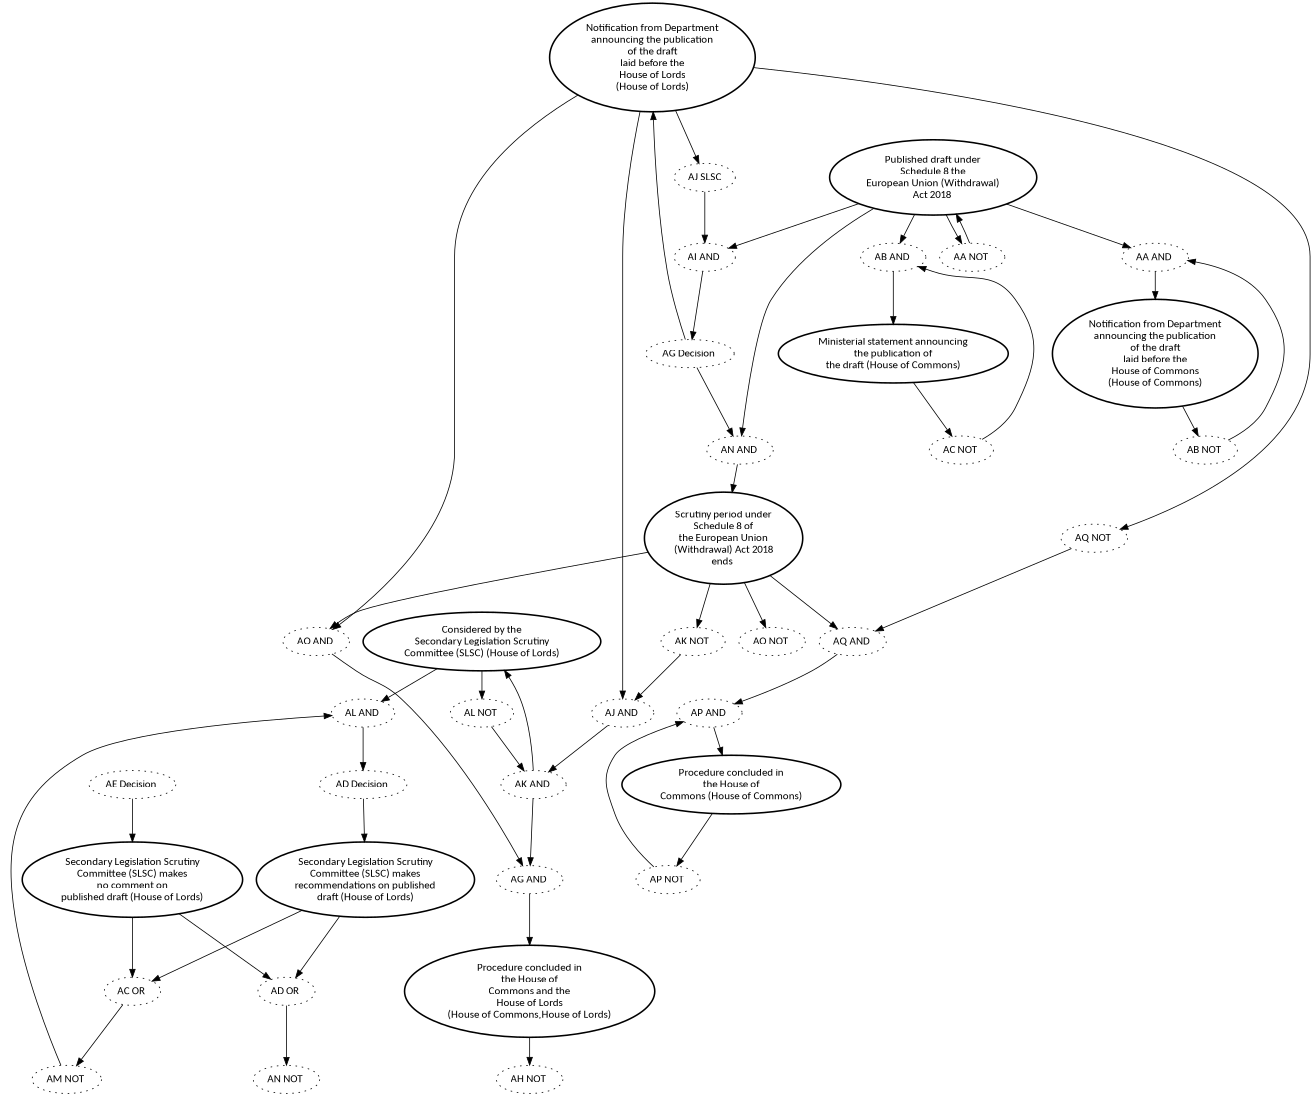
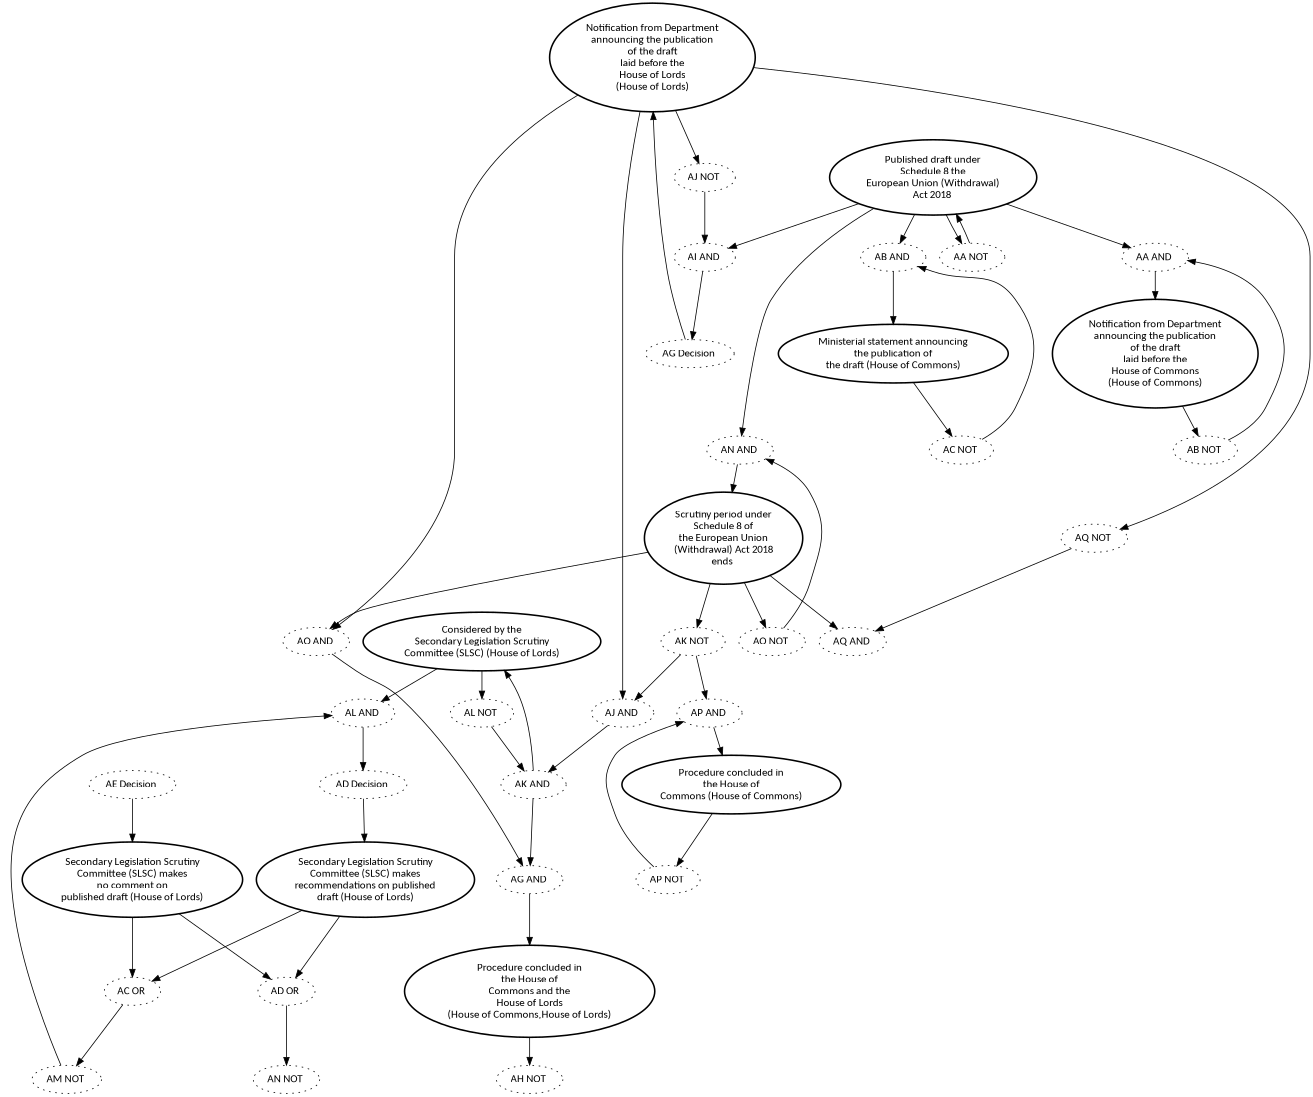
node "AJ SLSC": label "AJ SLSC" -> "AJ NOT"
edge "AG Decision" -> "AN AND": now "AO NOT" -> "AN AND"
edge "AQ AND" -> "AP AND": now "AK NOT" -> "AP AND"
